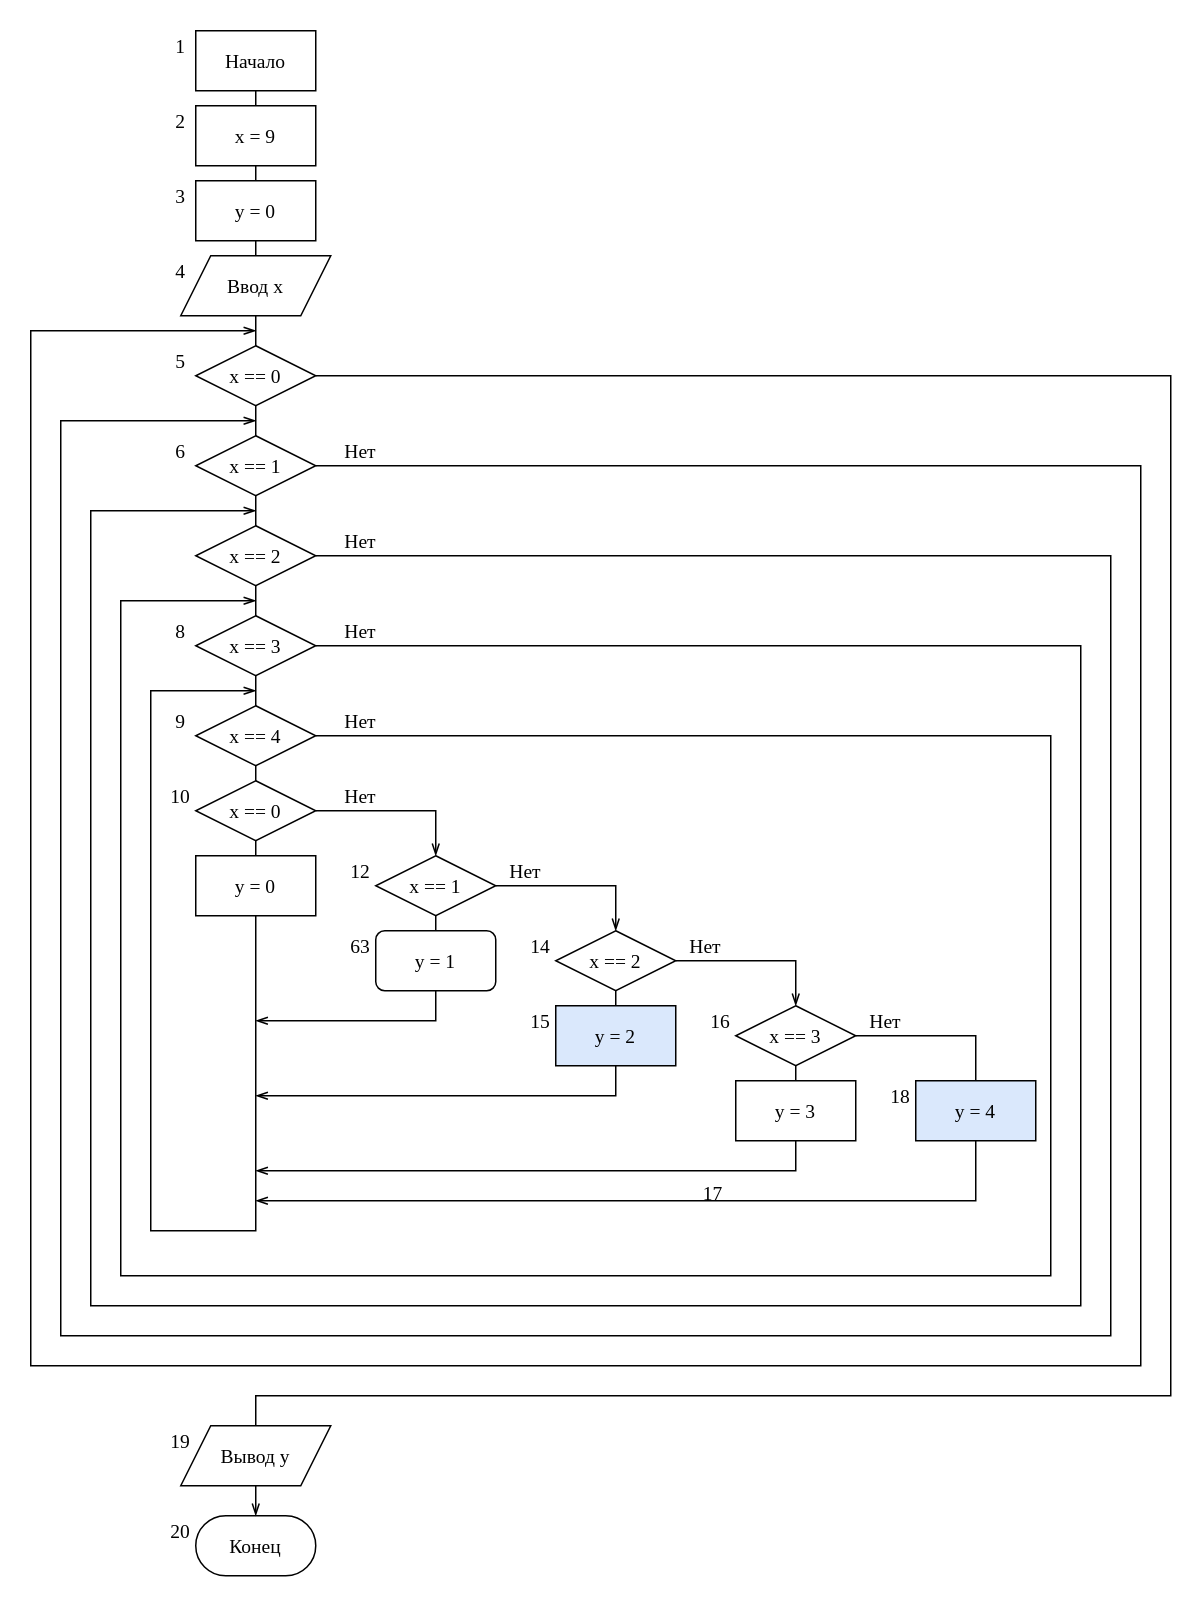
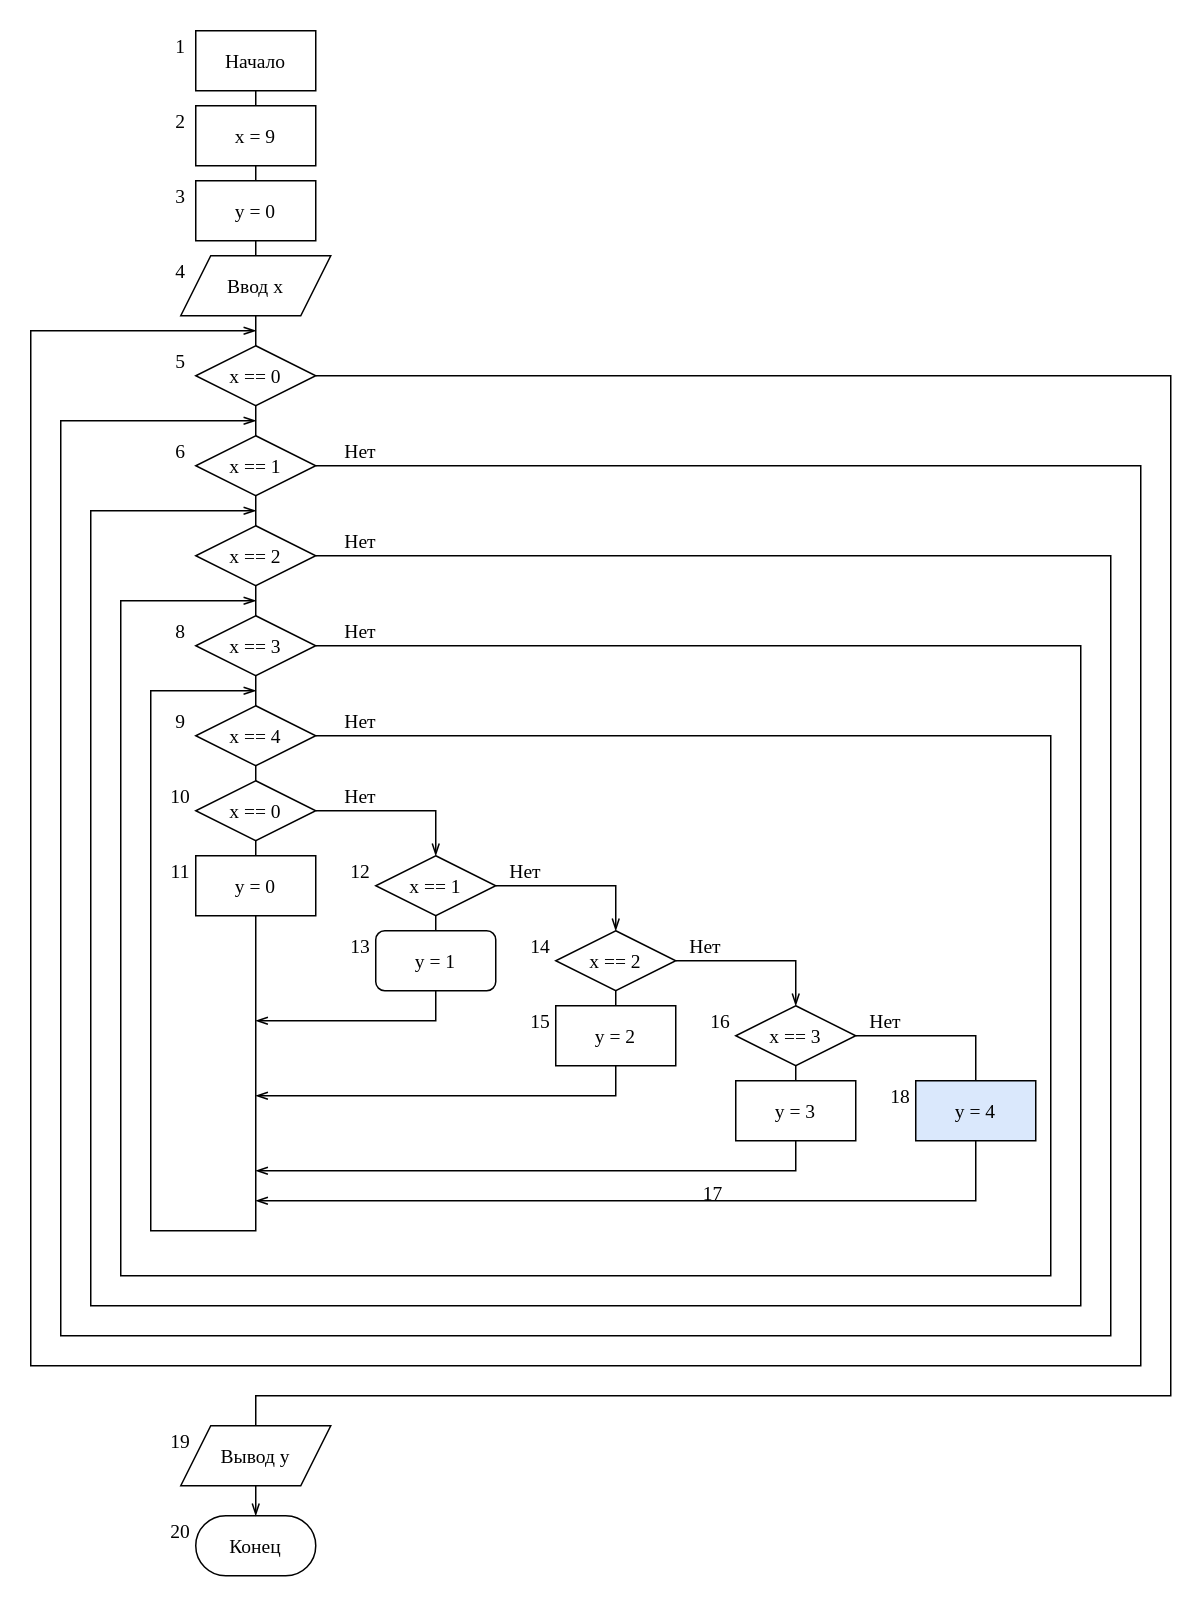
node "11": added
node "63": label "63" -> "13"
node "y = 2": fillcolor #dae8fc -> #ffffff
